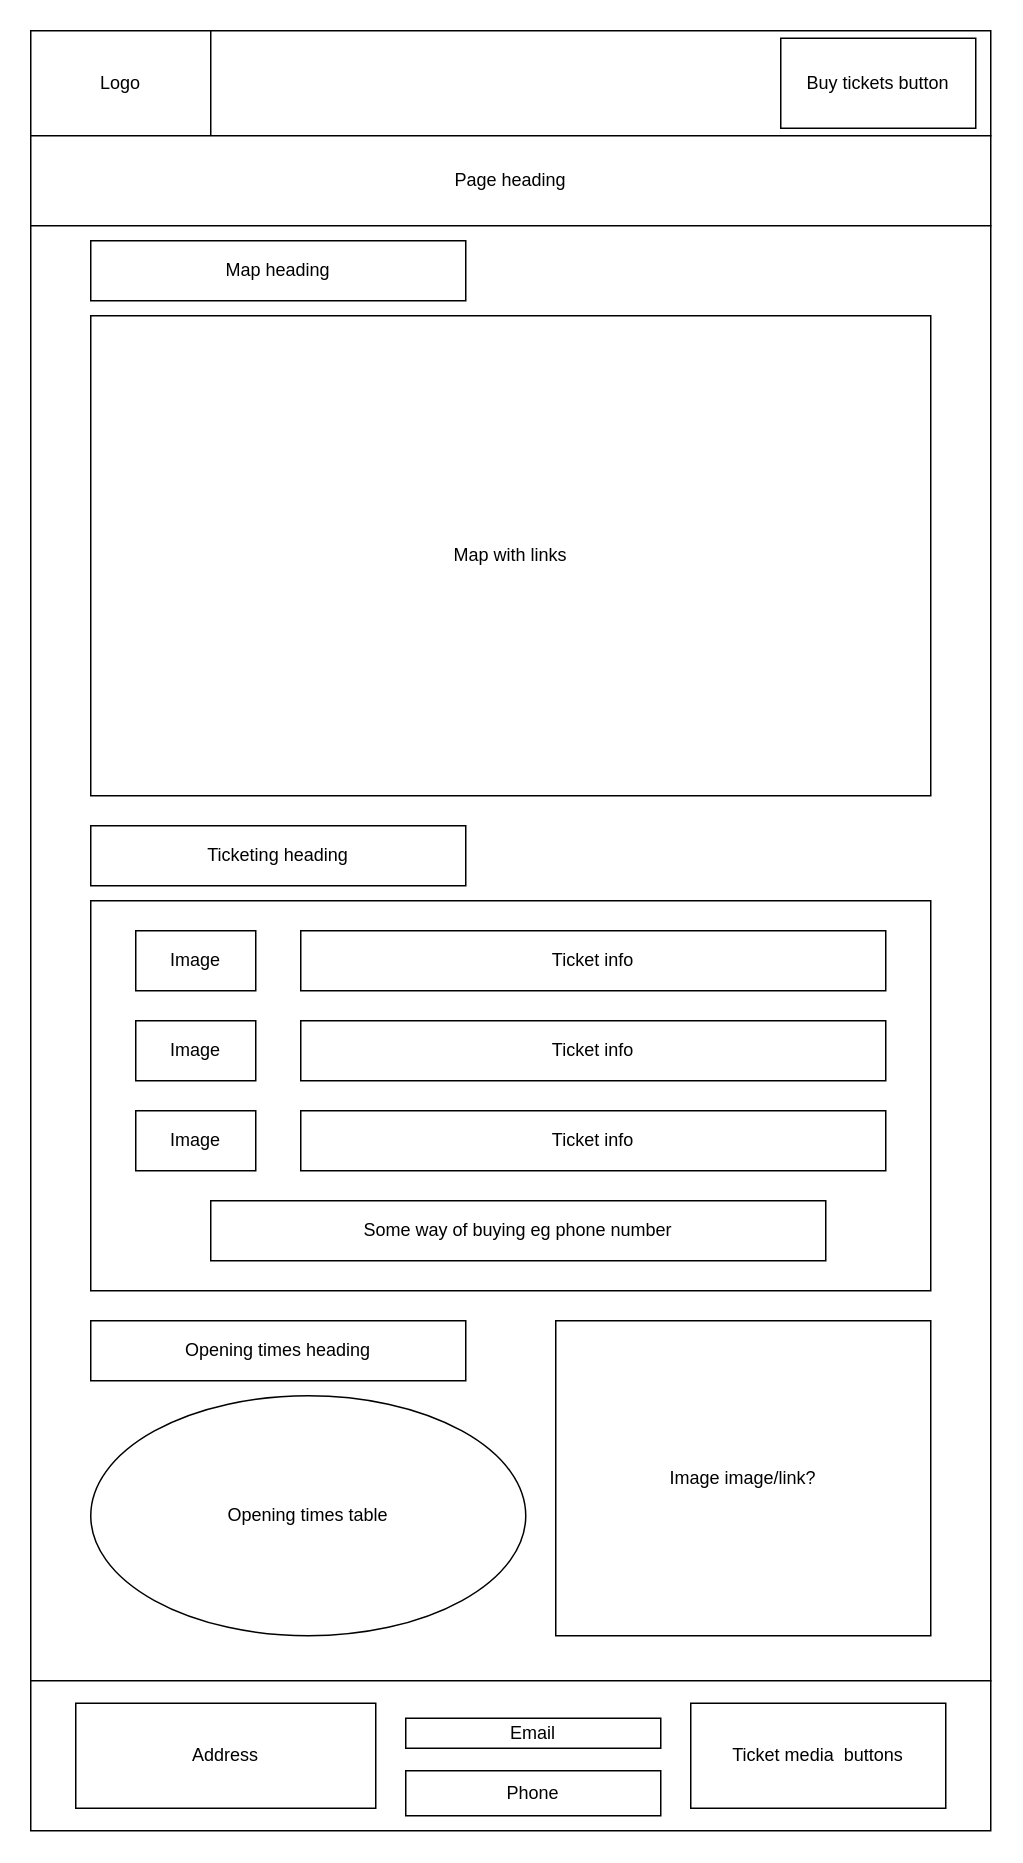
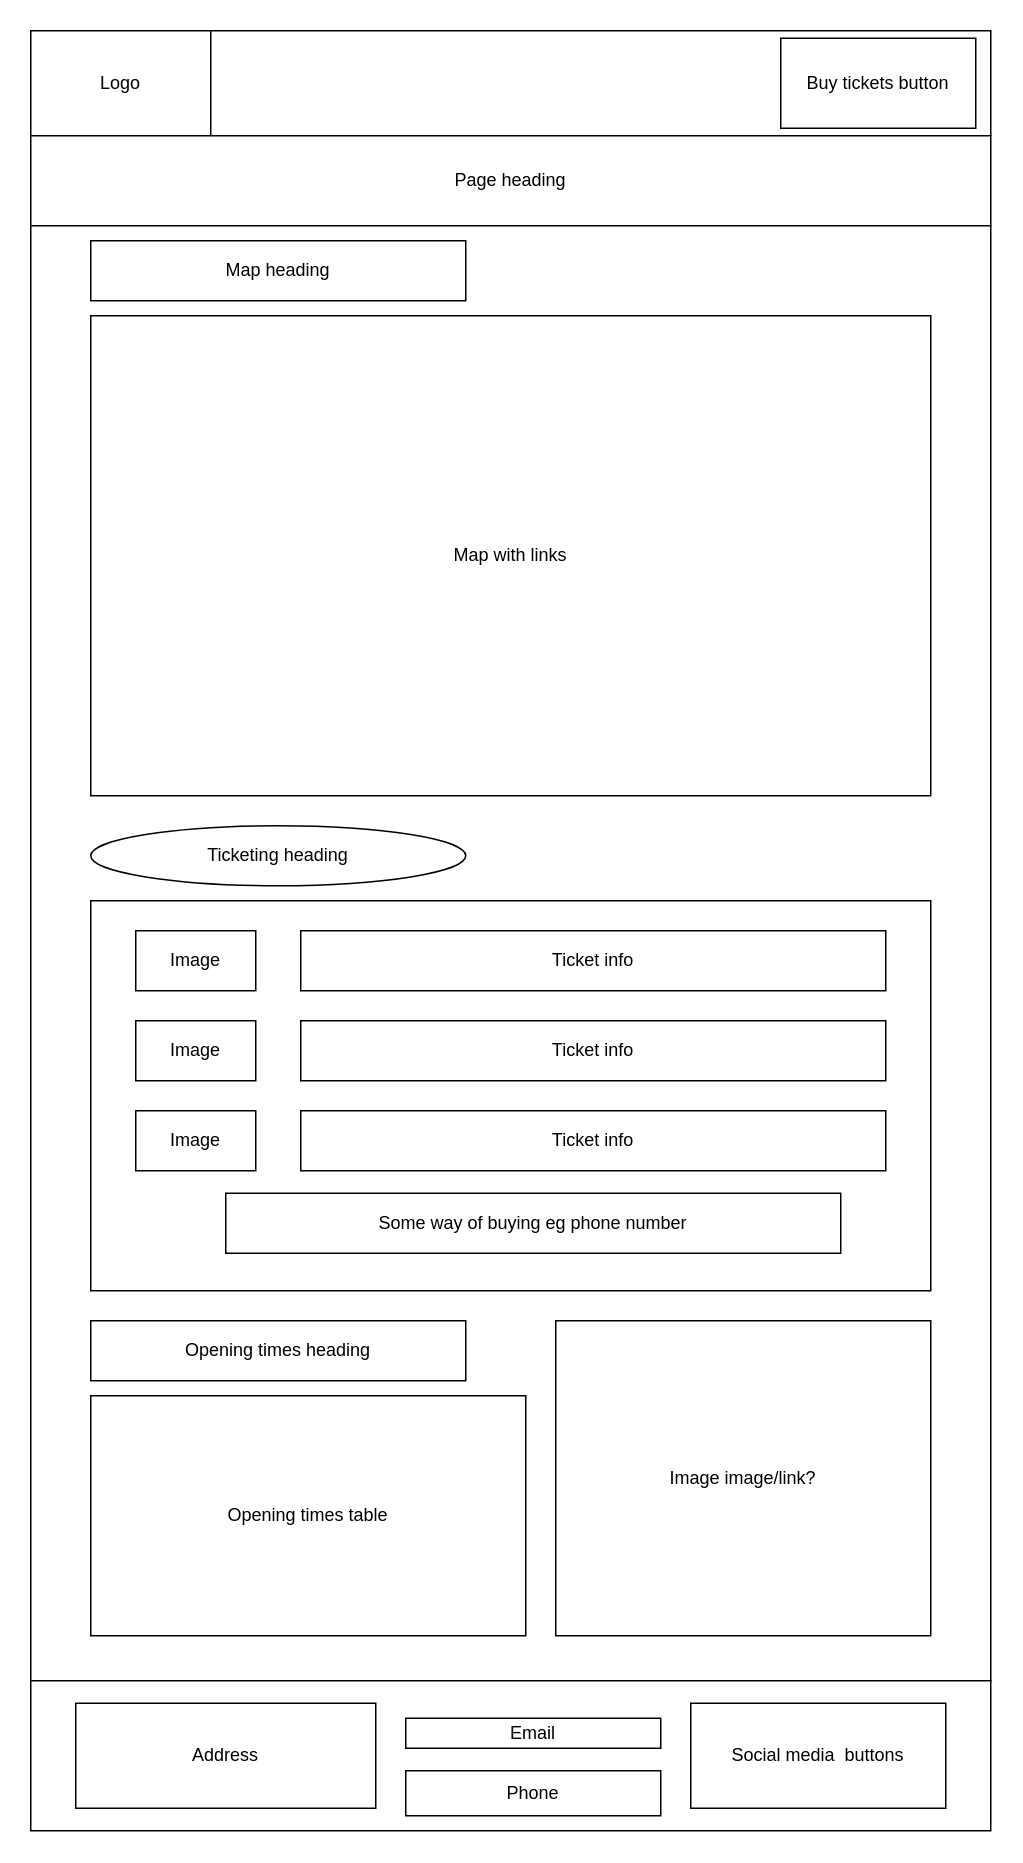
node "Ticketing heading": shape rectangle -> ellipse
node "Some way of buying eg phone number": moved (518, 1231) -> (533, 1223)
node "Opening times table": shape ellipse -> rectangle
node "Ticket media buttons": label "Ticket media buttons" -> "Social media buttons"
